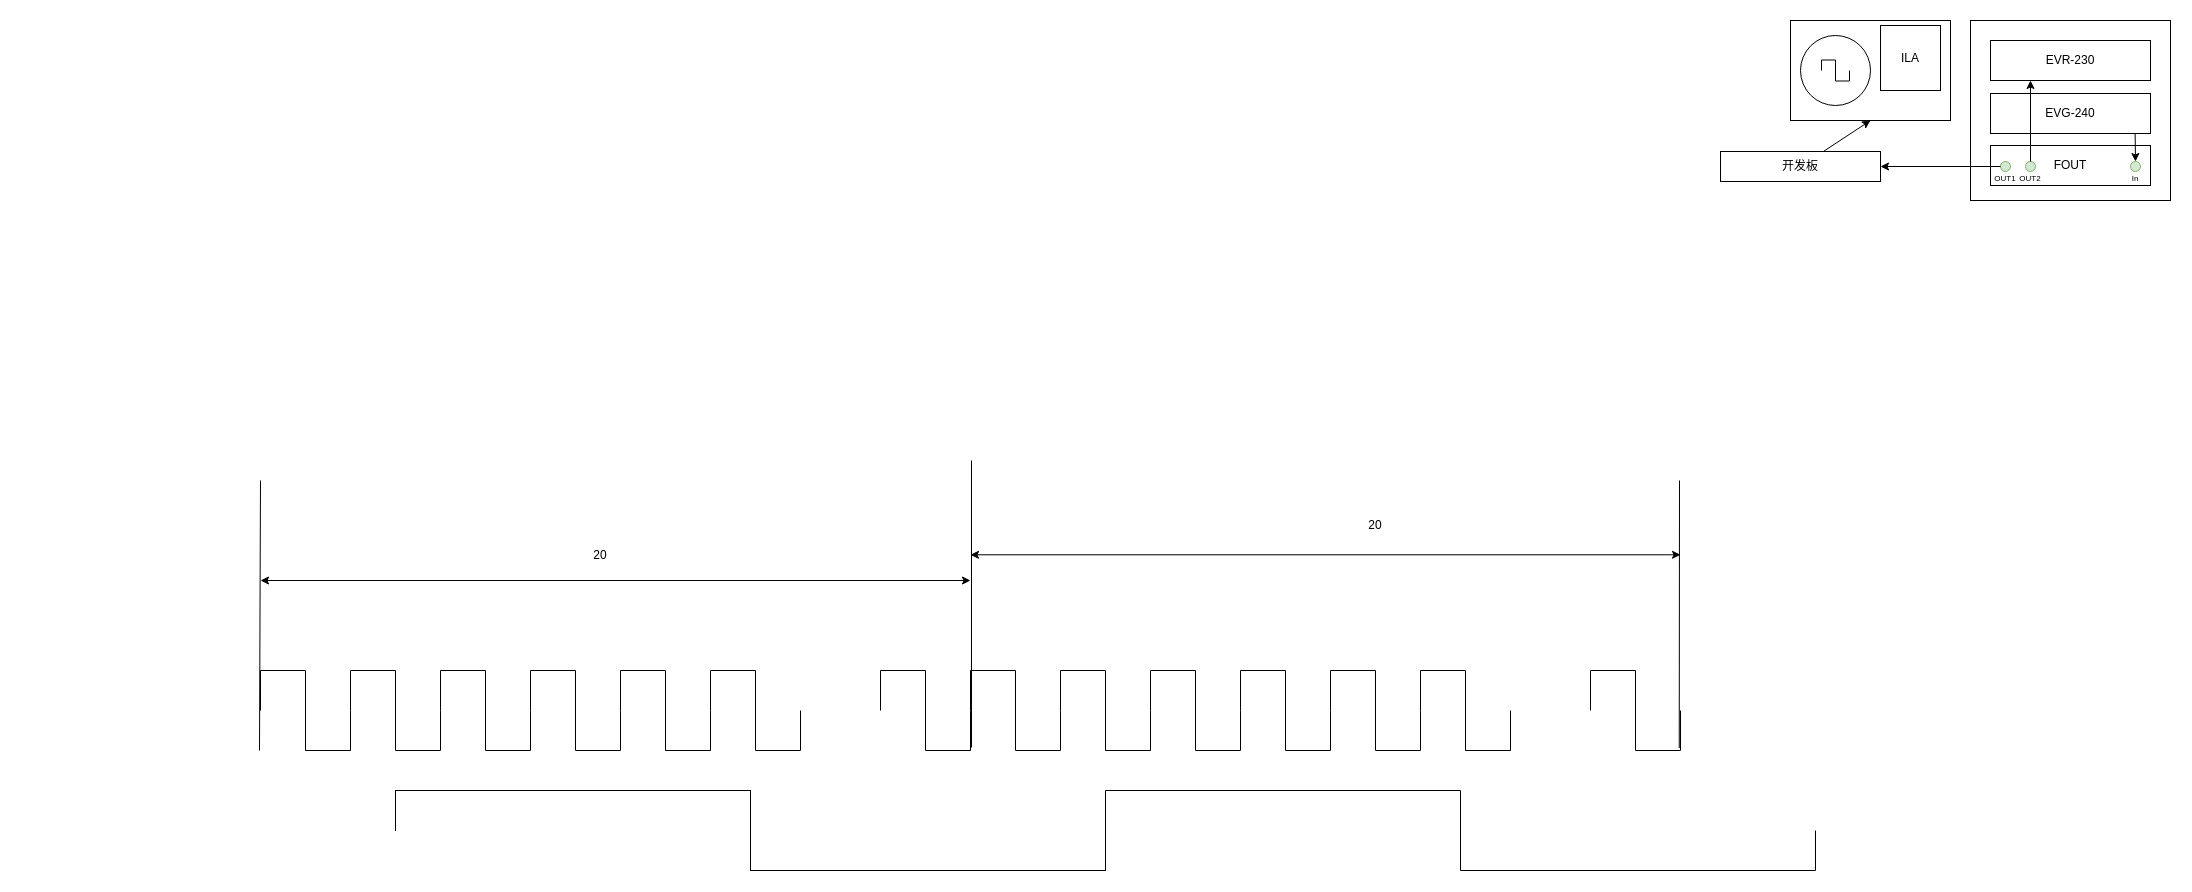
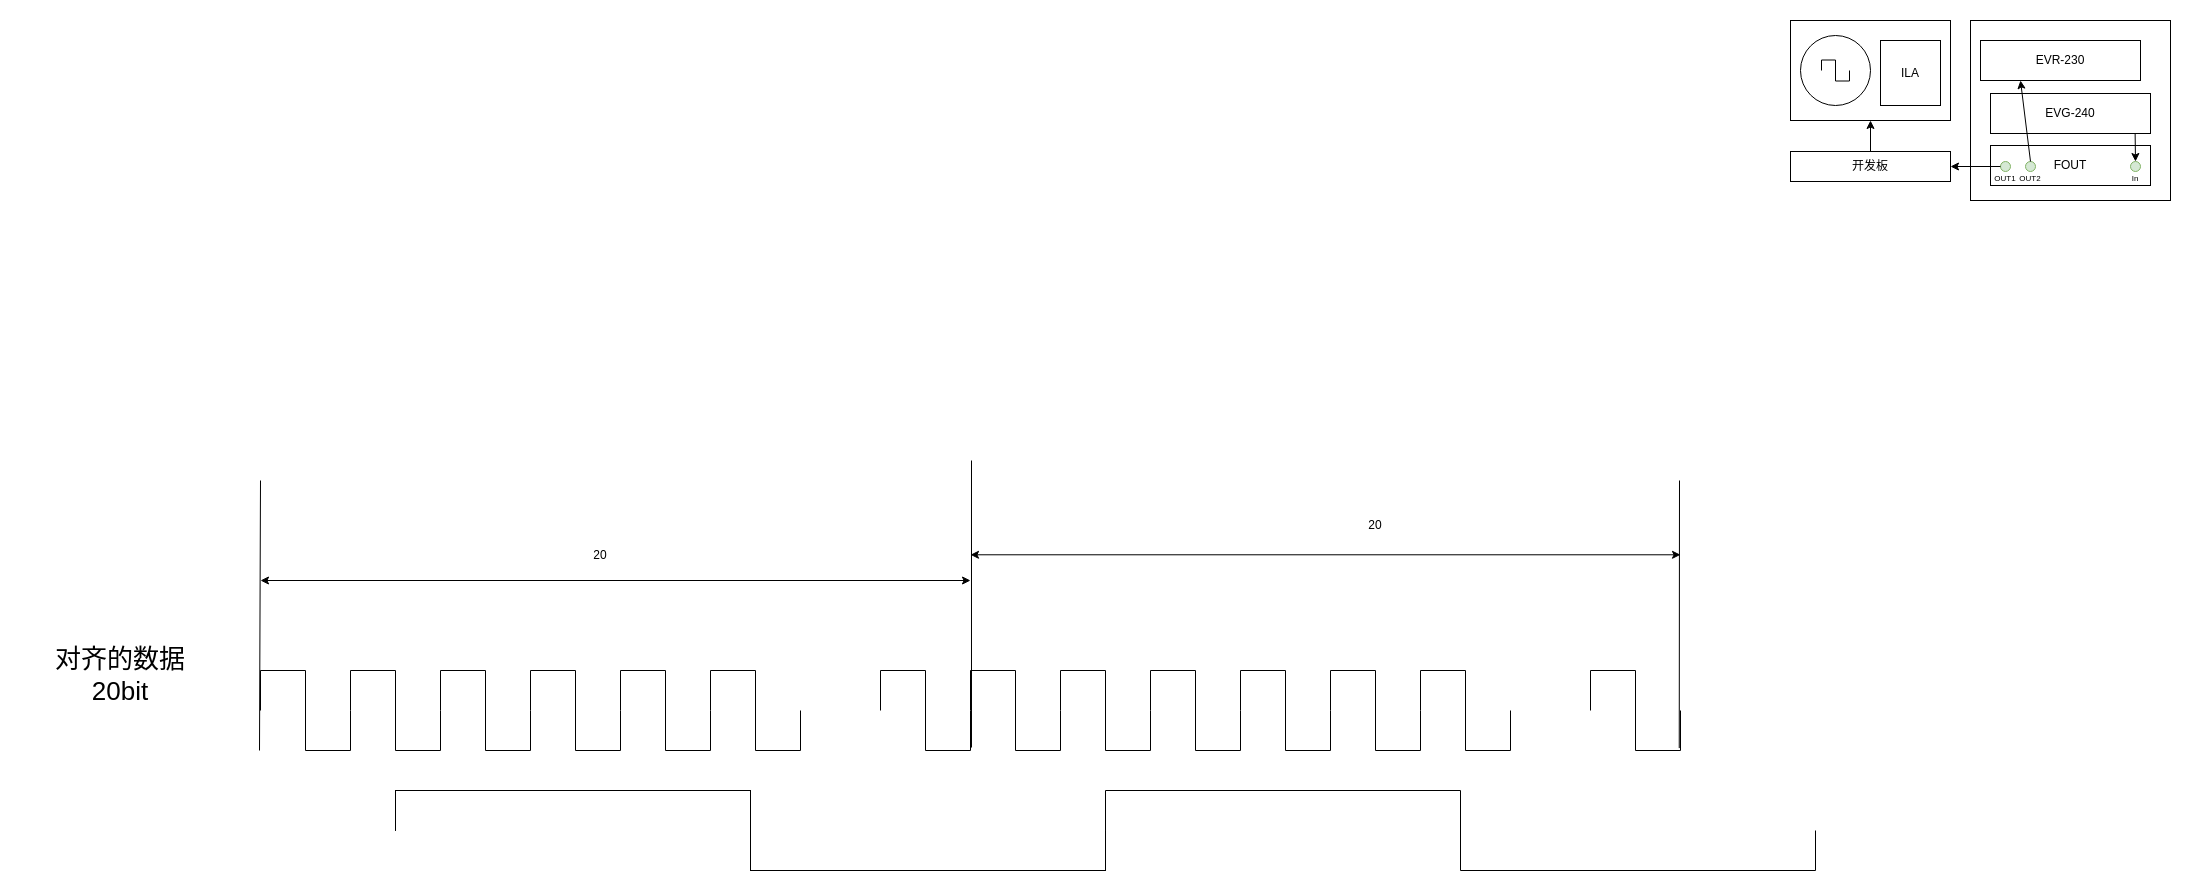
node "ILA": moved (1911, 58) -> (1911, 73)
node "EVR-230": moved (2071, 61) -> (2061, 61)
node "开发板": moved (1801, 167) -> (1871, 167)
node "对齐的数据 20bit": added
